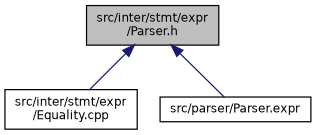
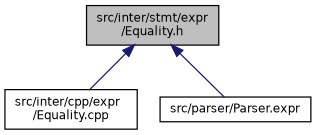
node "src/inter/stmt/expr /Parser.h": label "src/inter/stmt/expr /Parser.h" -> "src/inter/stmt/expr /Equality.h"
node "src/inter/stmt/expr /Equality.cpp": label "src/inter/stmt/expr /Equality.cpp" -> "src/inter/cpp/expr /Equality.cpp"
